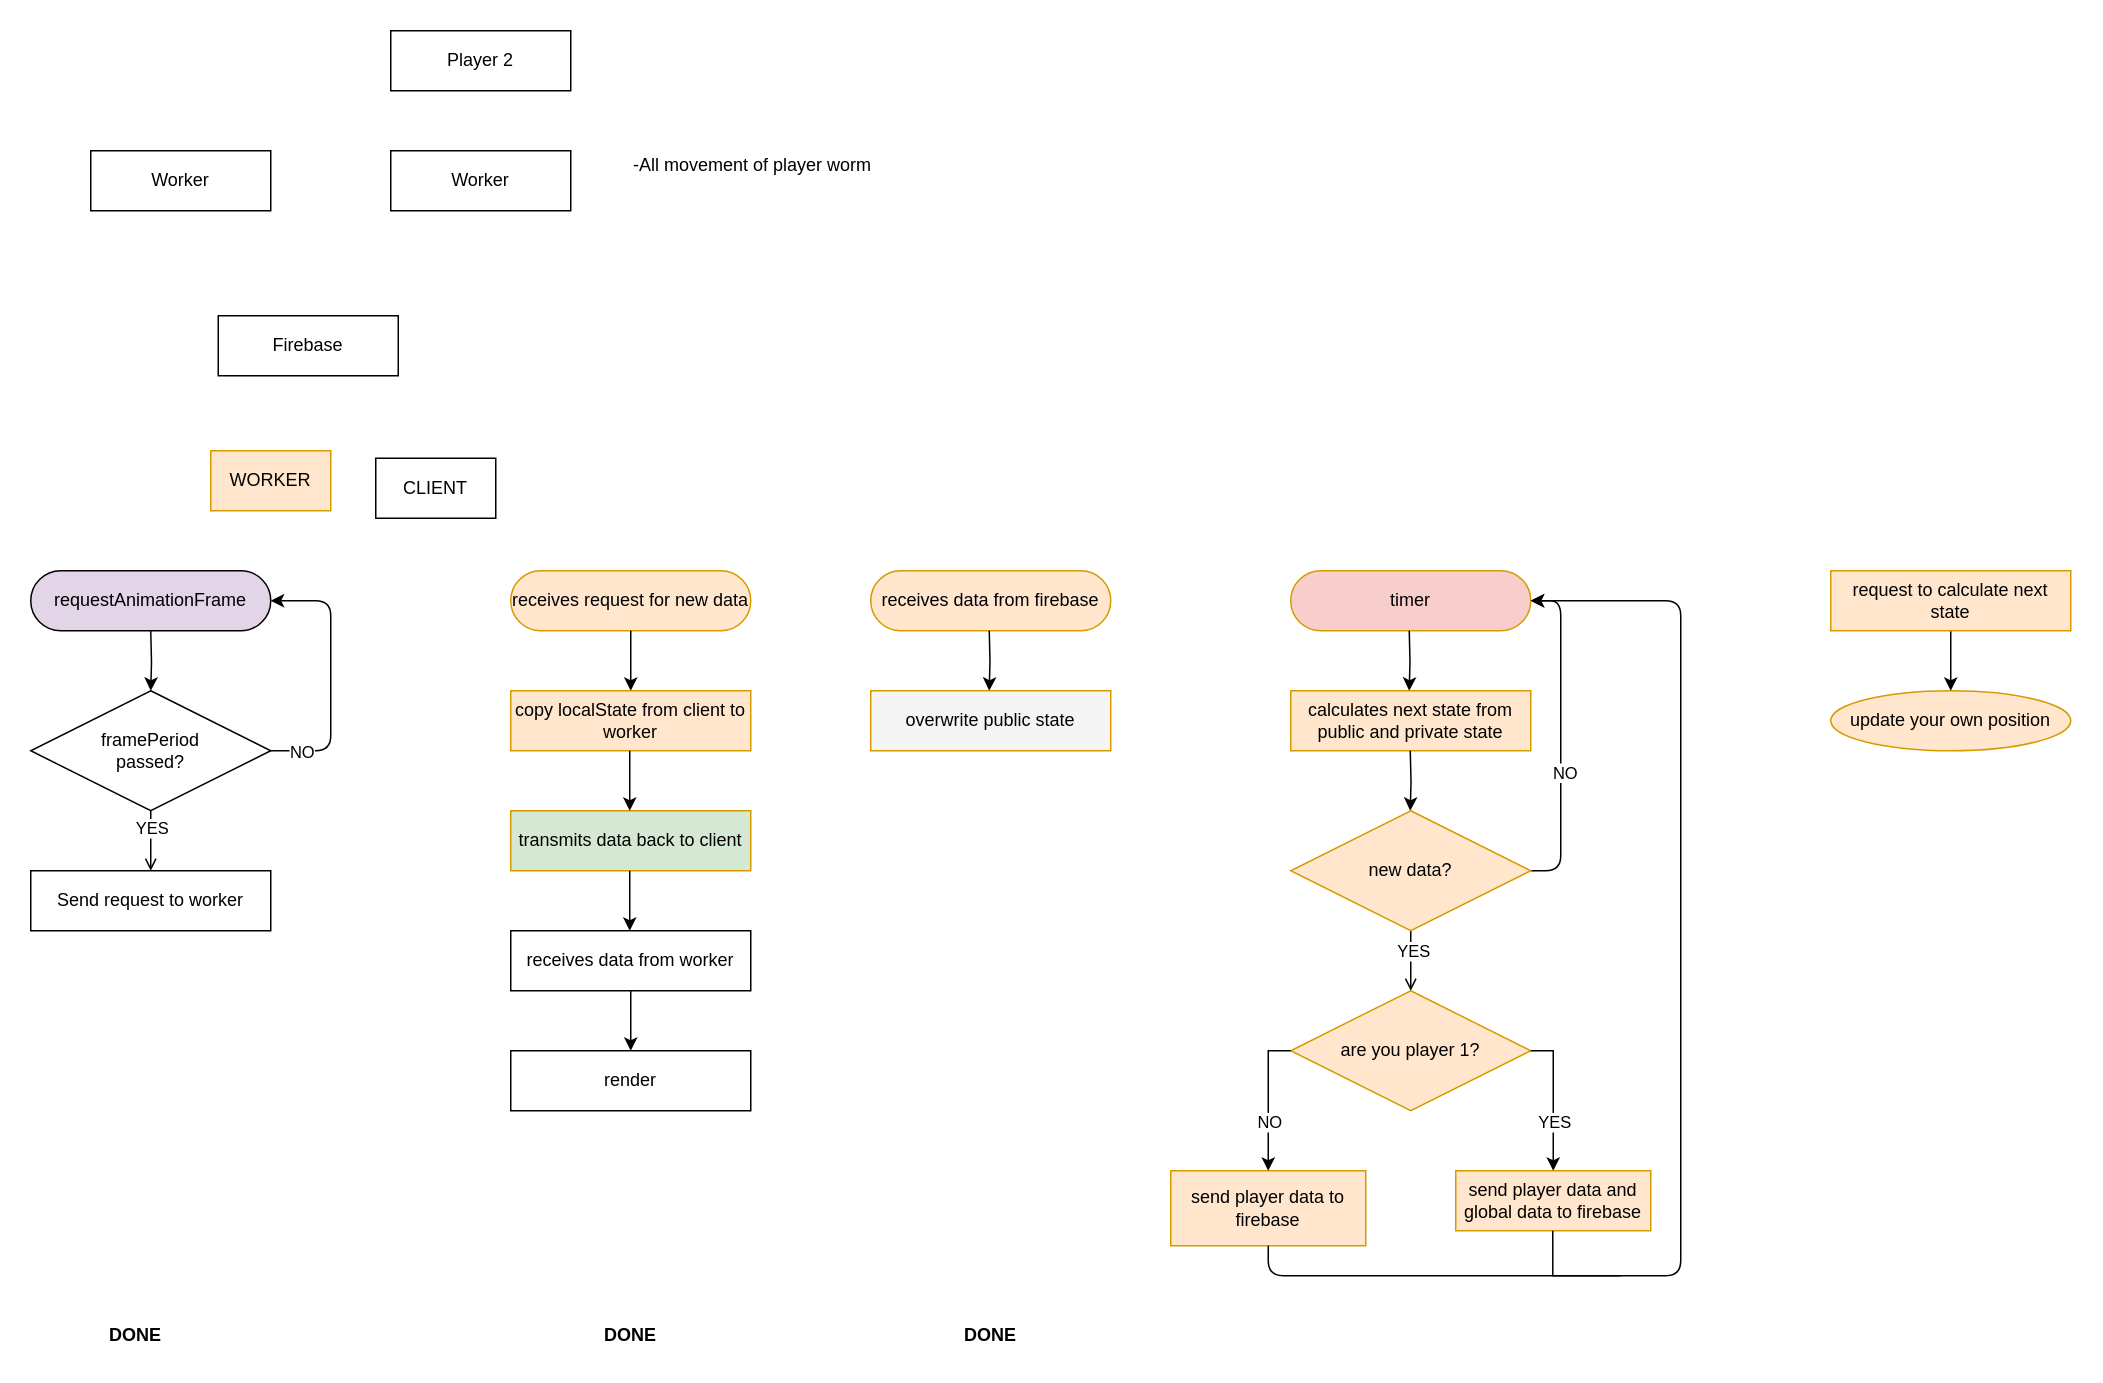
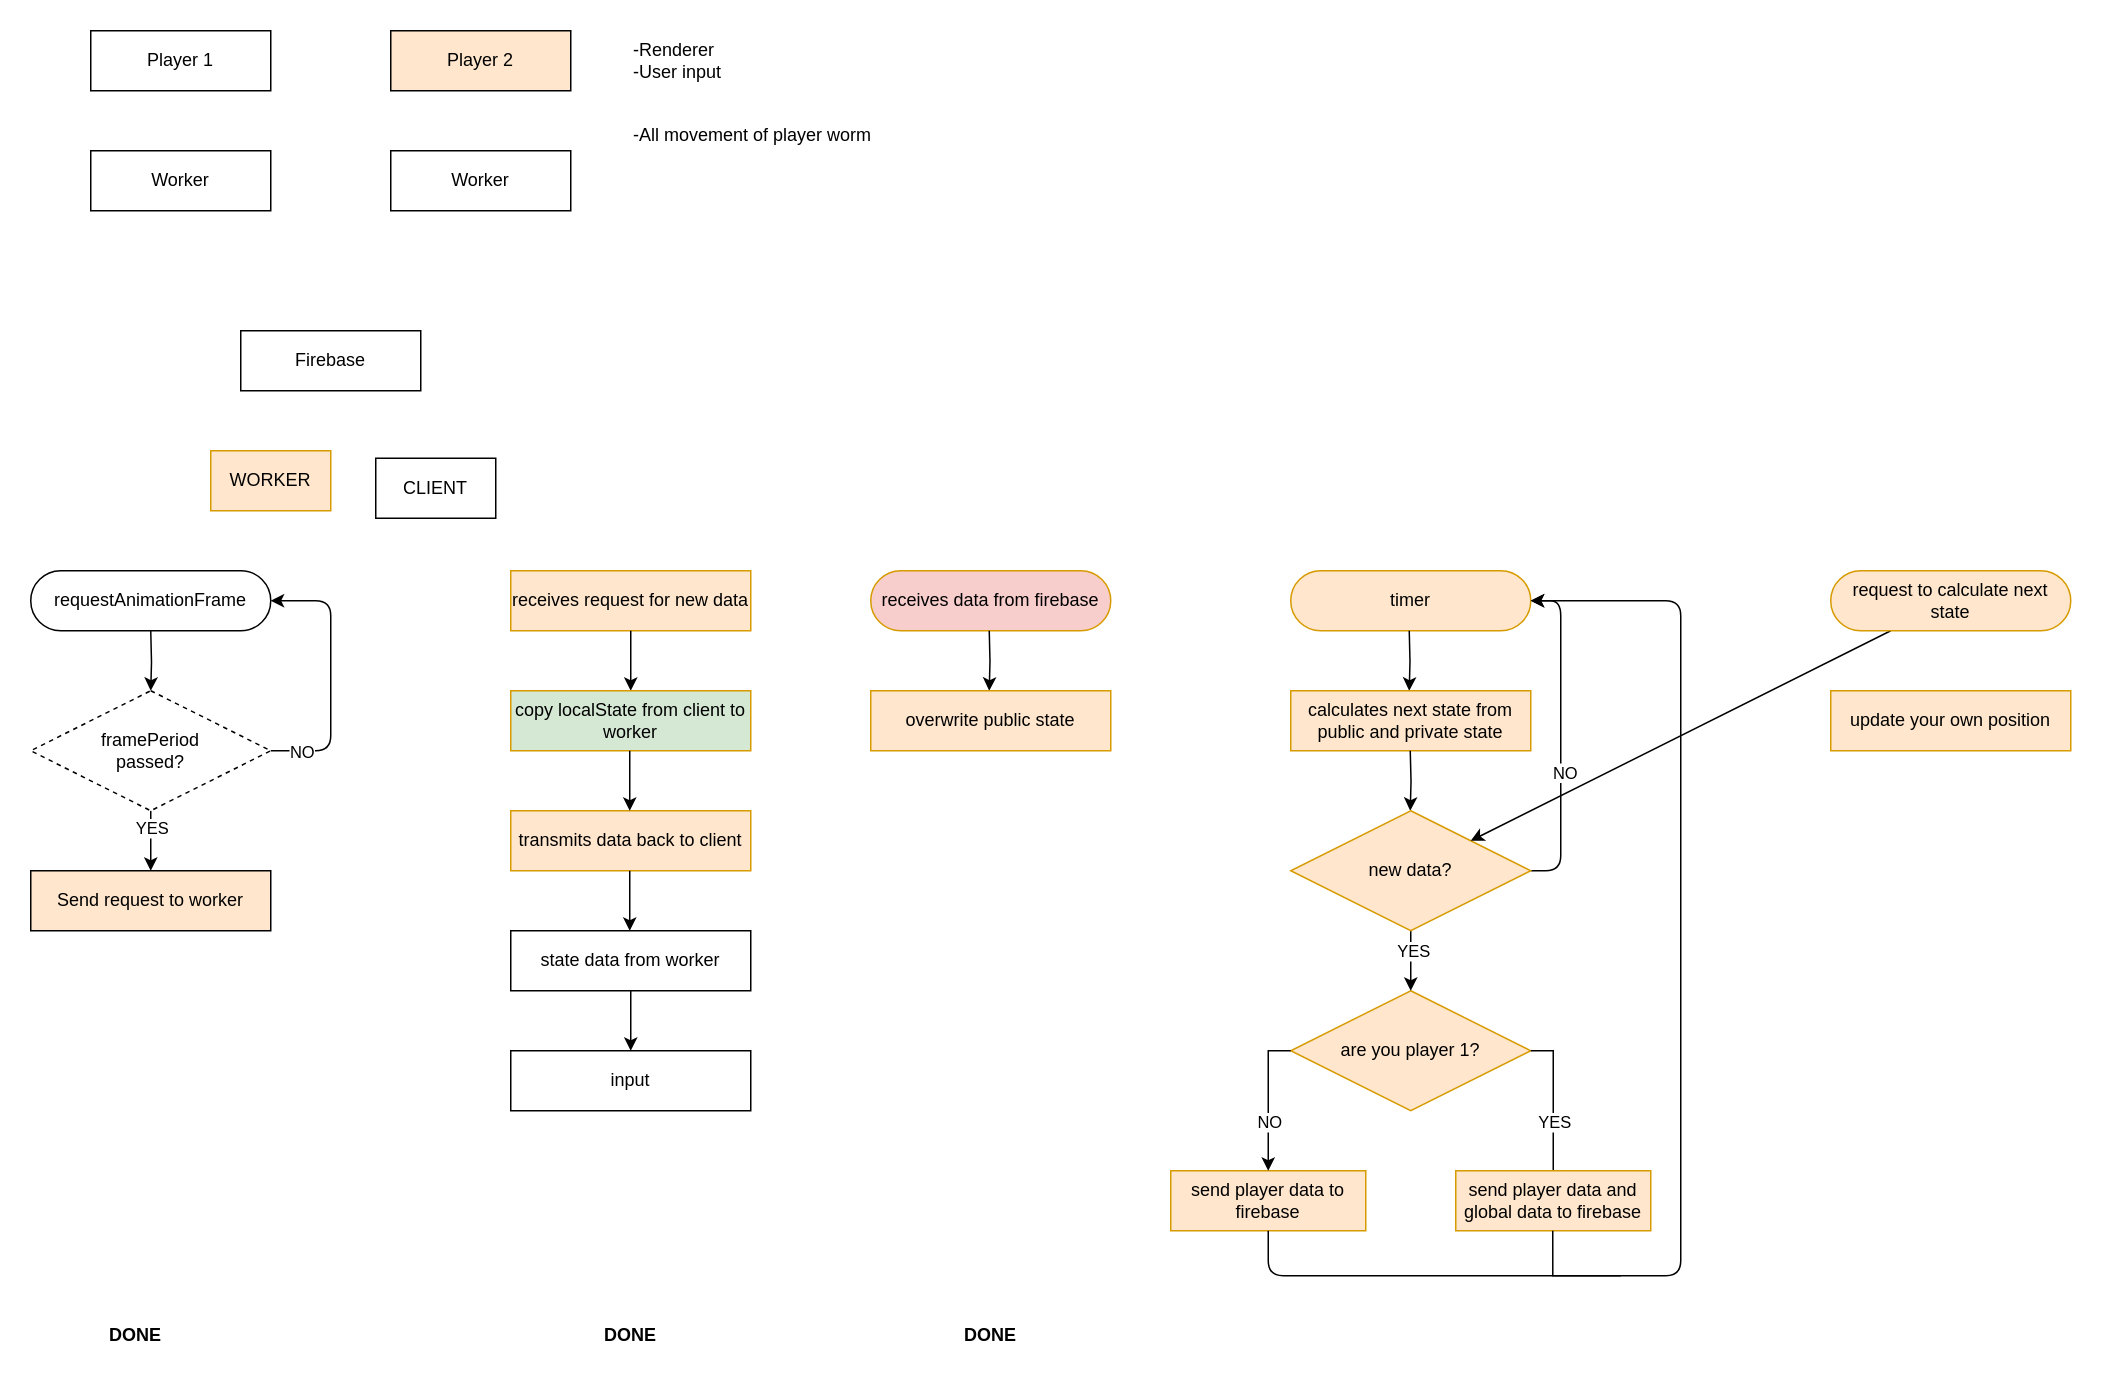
node "Player 1": added
node "Player 2": fillcolor #ffffff -> #ffe6cc
node "-Renderer -User input": added
node "-All movement of player worm": moved (766, 166) -> (766, 136)
node "Firebase": moved (308, 346) -> (331, 361)
node "requestAnimationFrame": fillcolor #e1d5e7 -> #ffffff
node "receives request for new data": shape rounded rectangle -> rectangle
node "receives data from firebase": fillcolor #ffe6cc -> #f8cecc
node "timer": fillcolor #f8cecc -> #ffe6cc
node "request to calculate next state": shape rectangle -> rounded rectangle
edge "request to calculate next state" -> "update your own position": now "request to calculate next state" -> "new data?"
node "copy localState from client to worker": fillcolor #ffe6cc -> #d5e8d4
node "overwrite public state": fillcolor #f5f5f5 -> #ffe6cc
node "update your own position": shape ellipse -> rectangle
node "framePeriod passed?": style solid -> dashed
node "transmits data back to client": fillcolor #d5e8d4 -> #ffe6cc
edge "framePeriod passed?" -> "Send request to worker": arrowhead open -> classic
node "Send request to worker": fillcolor #ffffff -> #ffe6cc
node "receives data from worker": label "receives data from worker" -> "state data from worker"
edge "new data?" -> "are you player 1?": arrowhead open -> classic
node "render": label "render" -> "input"
edge "are you player 1?" -> "send player data and global data to firebase": arrowhead classic -> none
node "send player data to firebase": size 195x75 -> 195x60
